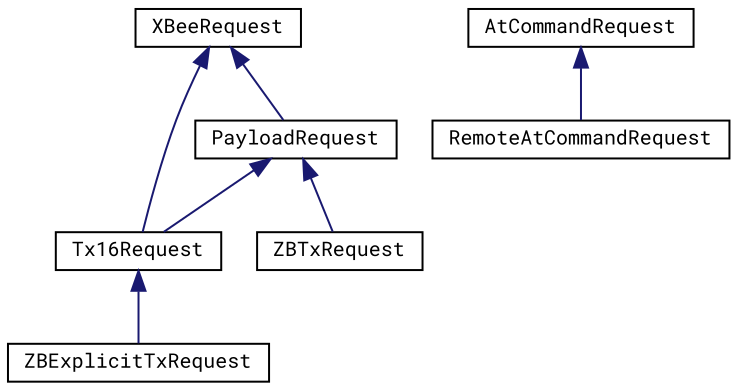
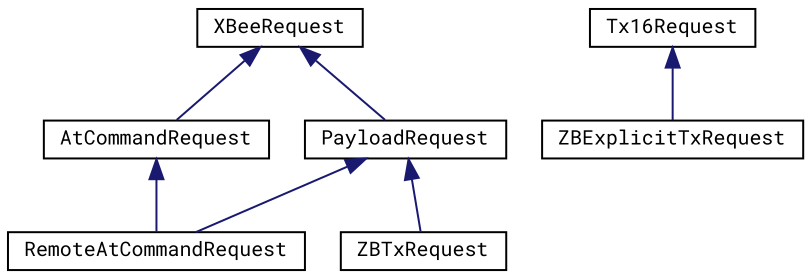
edge "Tx16Request" -> "XBeeRequest": now "AtCommandRequest" -> "XBeeRequest"
edge "Tx16Request" -> "PayloadRequest": now "RemoteAtCommandRequest" -> "PayloadRequest"
